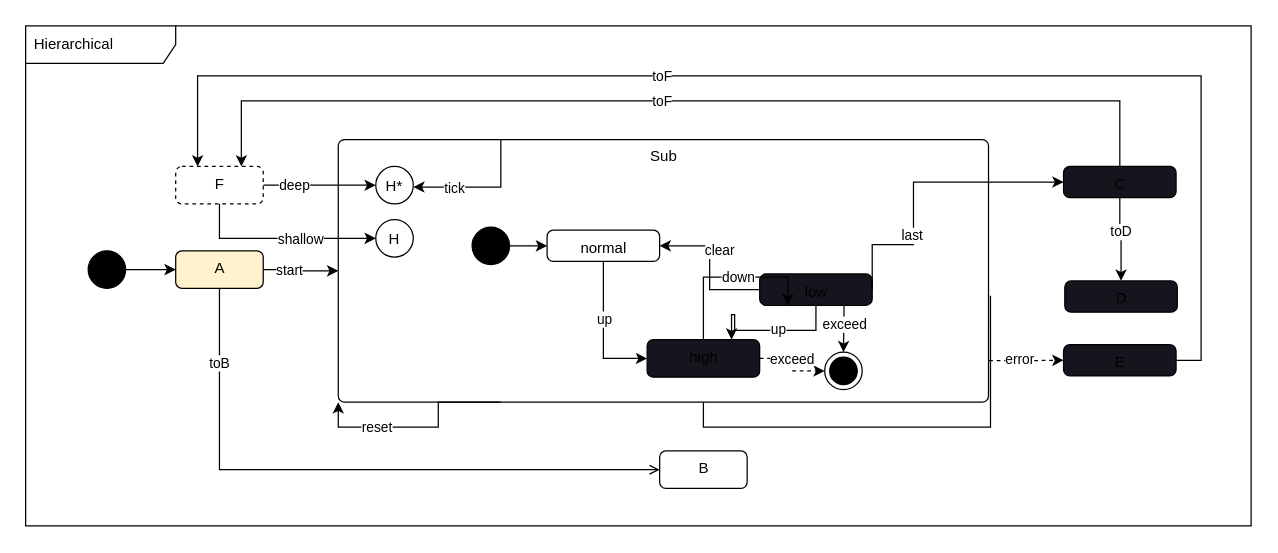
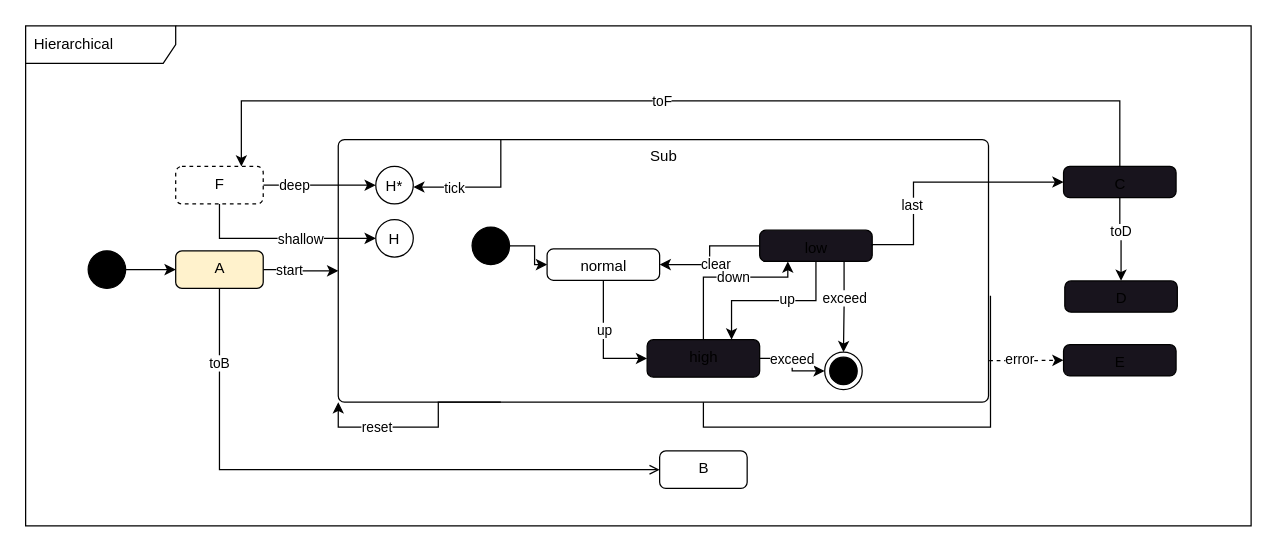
edge "E" -> "F": removed, label "toF"
node "normal": moved (603, 246) -> (603, 264)
node "low": moved (816, 289) -> (816, 246)
edge "high" -> "6": style dashed -> solid
